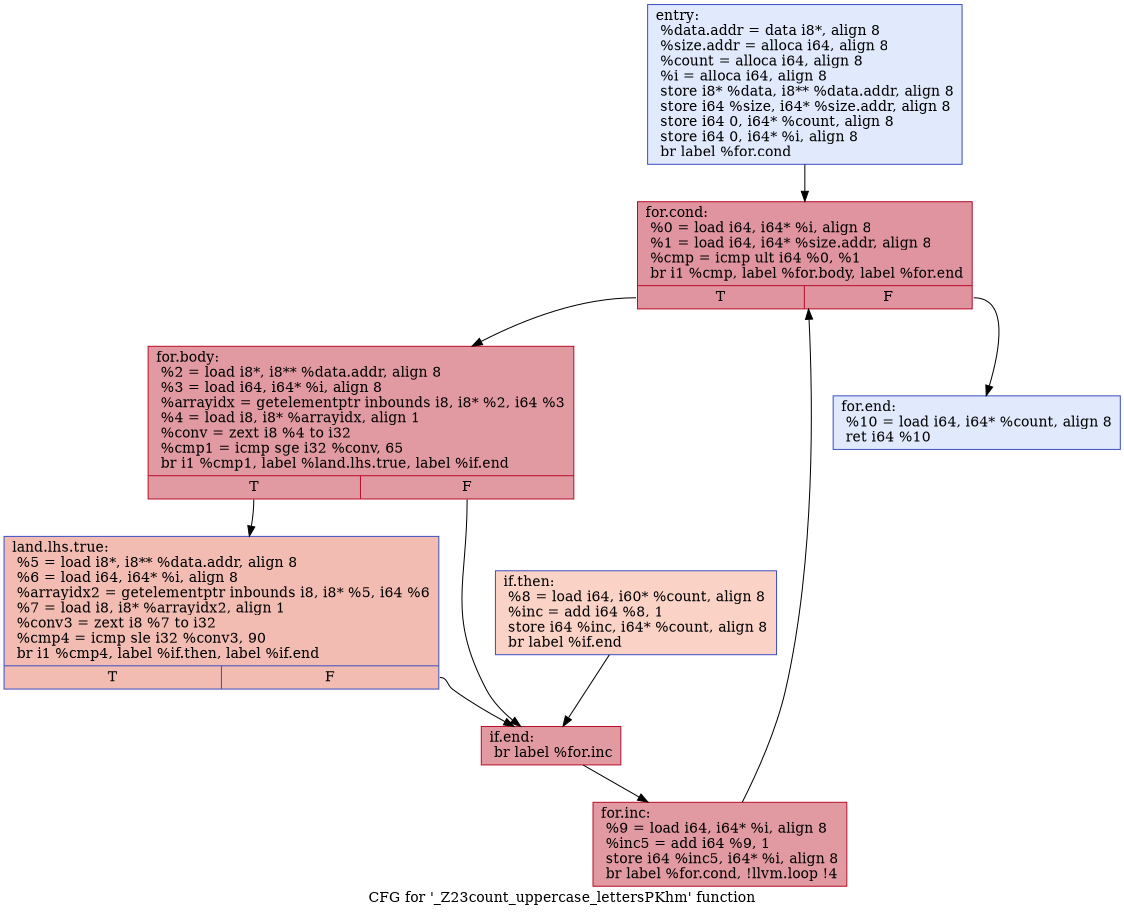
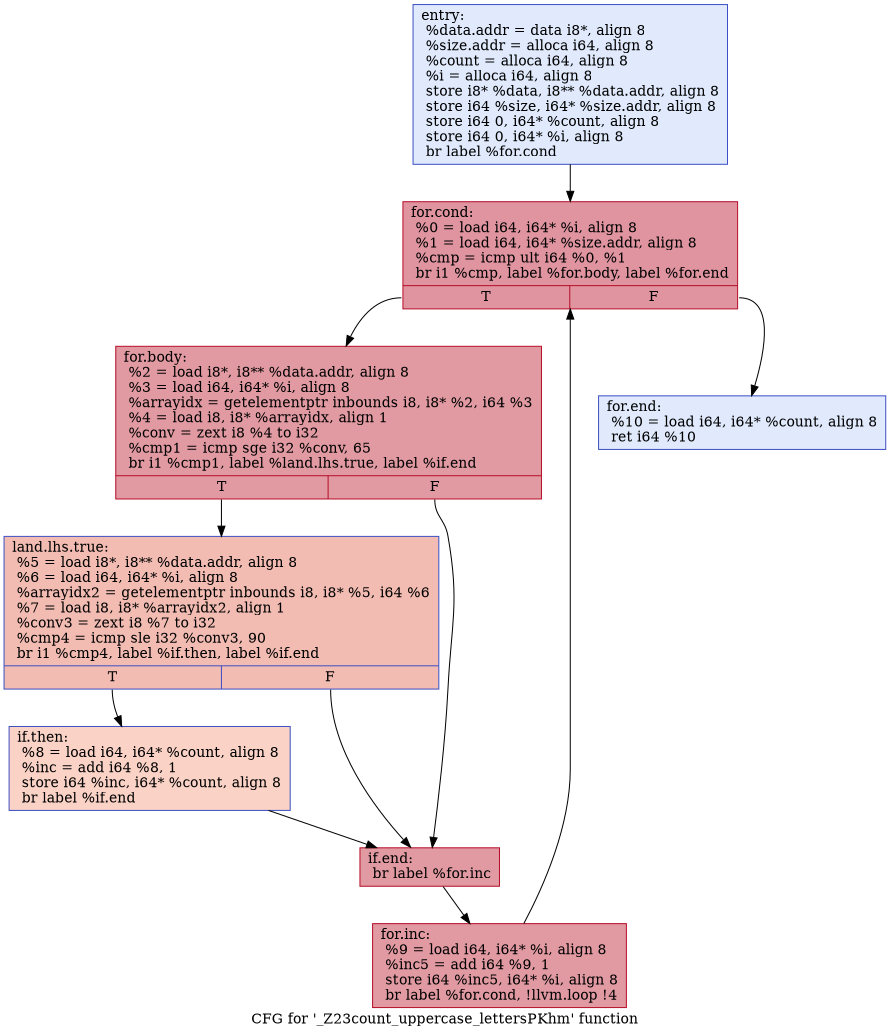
node "if.then:": text "%8 = load i64, i60* %count, align 8" -> "%8 = load i64, i64* %count, align 8"
edge "land.lhs.true:" -> "if.then:": added
